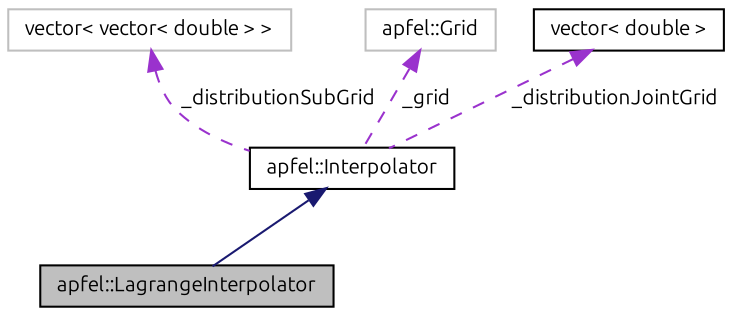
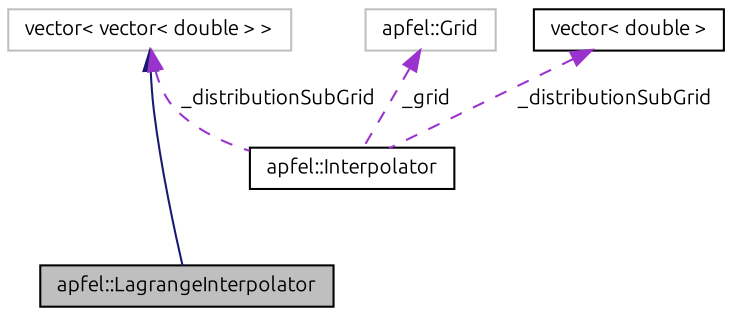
edge "apfel::Interpolator" -> "vector< double >": label " _distributionJointGrid" -> " _distributionSubGrid"
edge "apfel::LagrangeInterpolator" -> "apfel::Interpolator": now "apfel::LagrangeInterpolator" -> "vector< vector< double > >"
